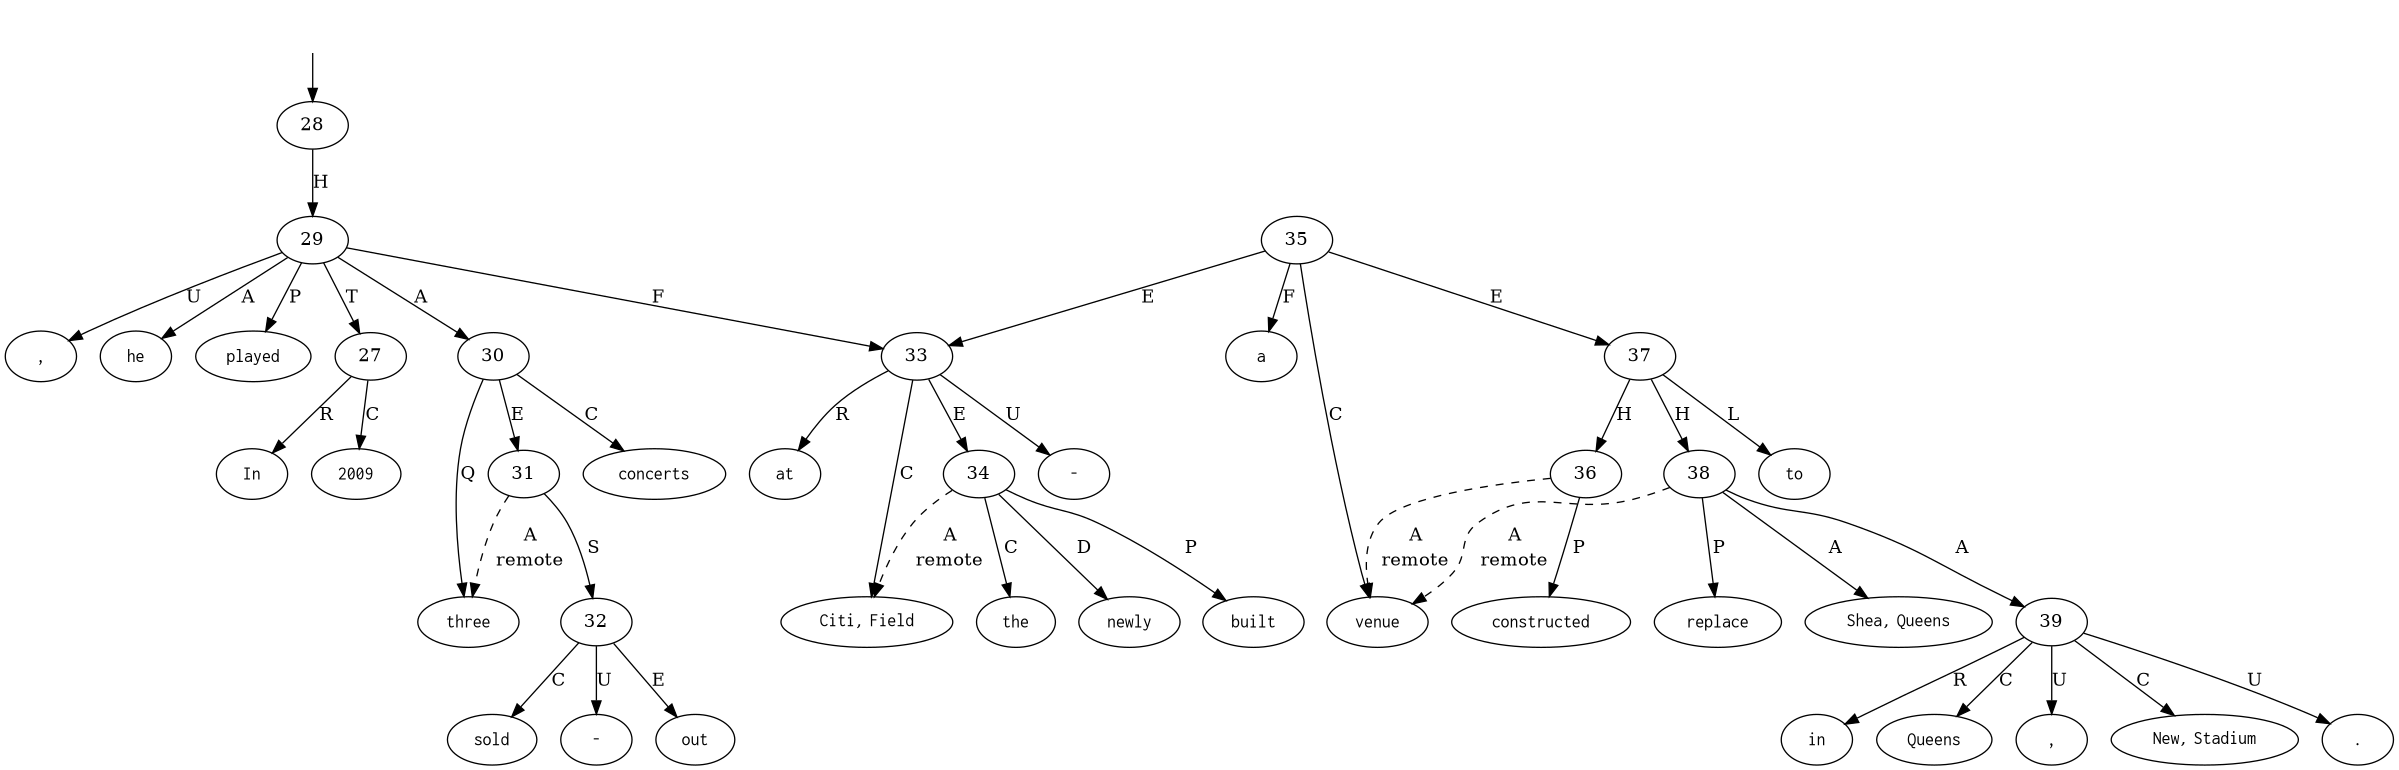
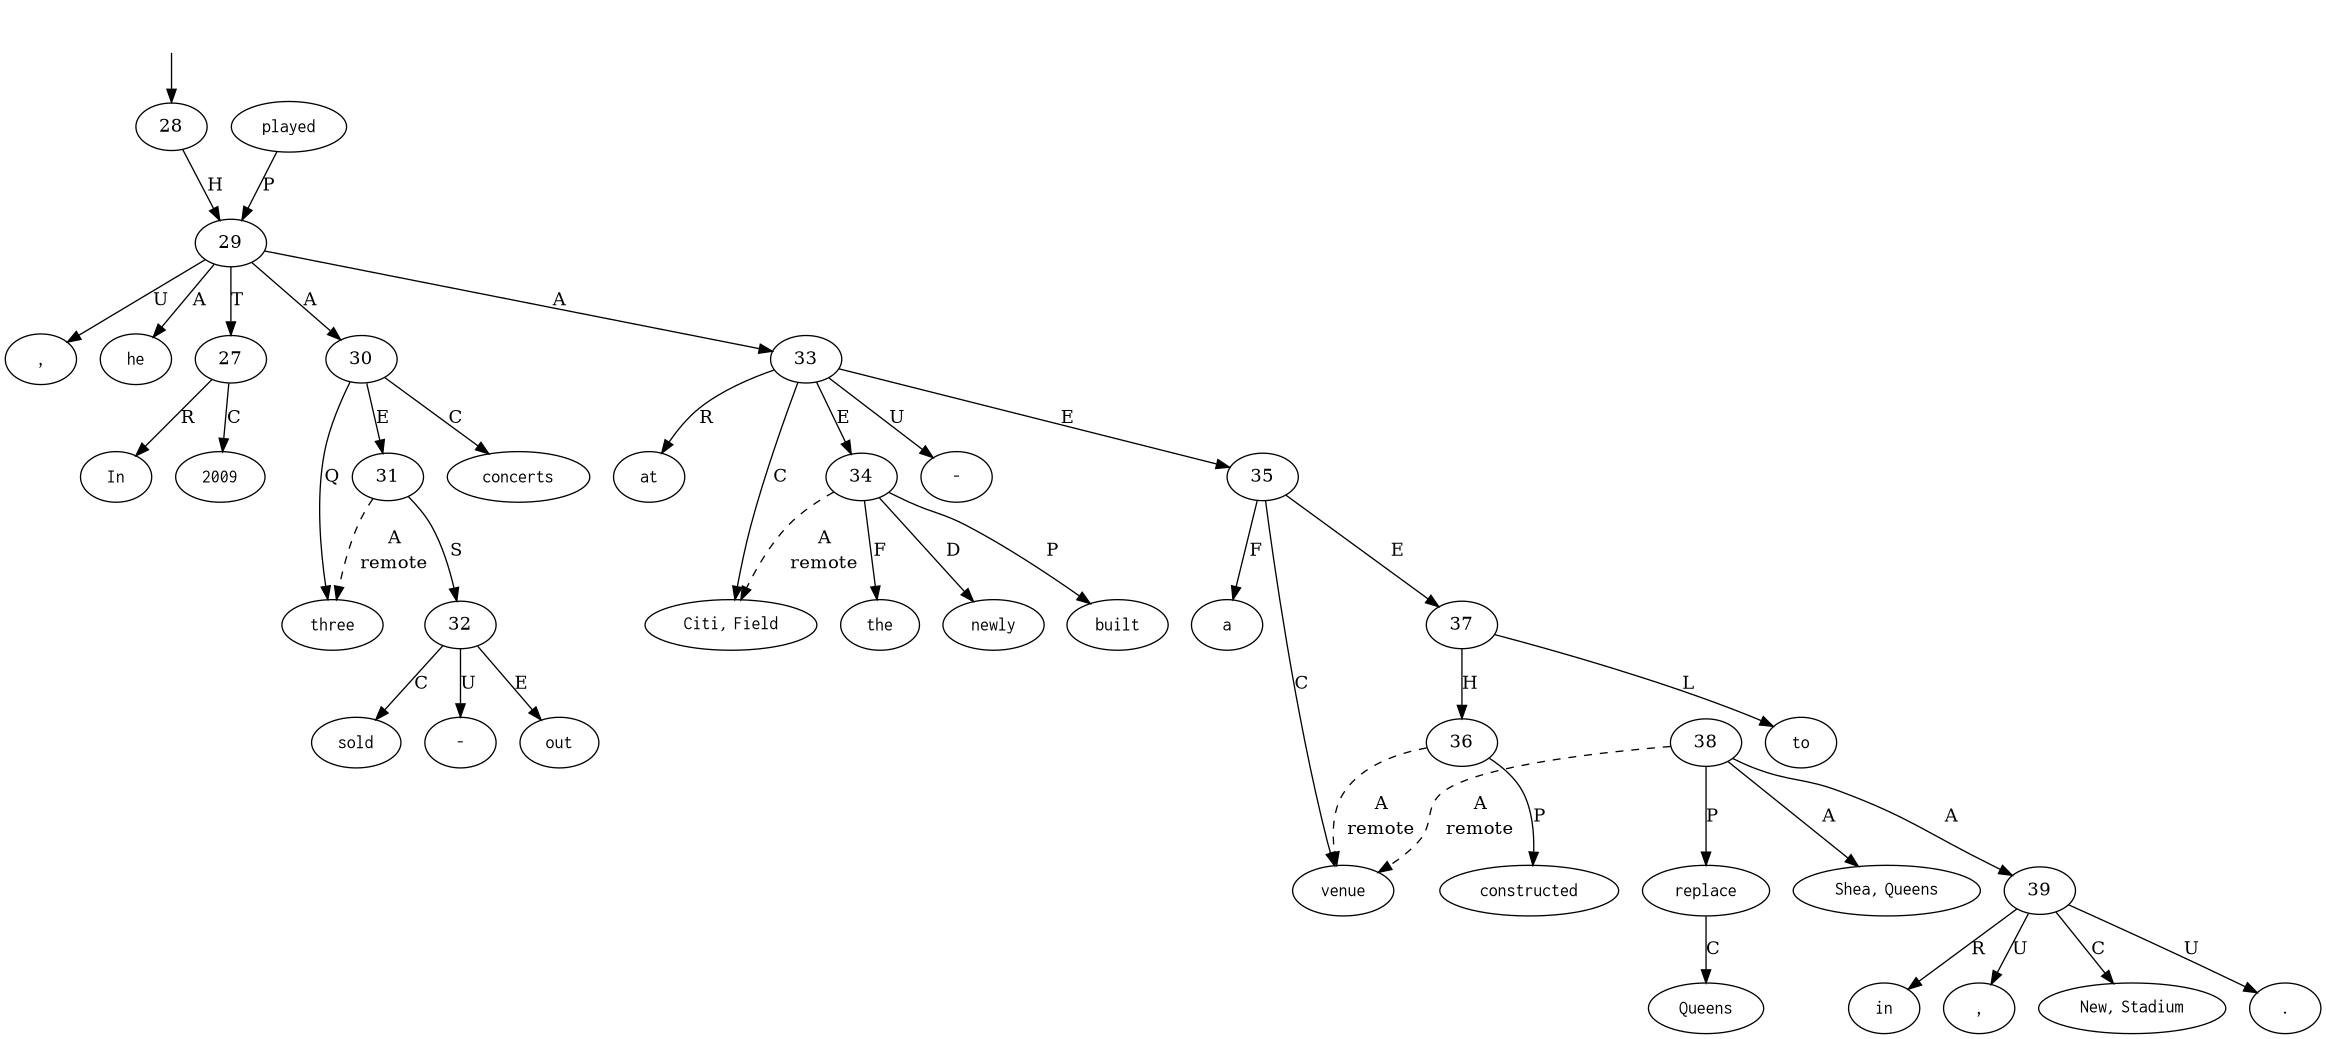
edge "29" -> "played": reversed
edge "35" -> "33": reversed
edge "29" -> "33": label "F" -> "A"
edge "37" -> "38": removed, label "H"
edge "34" -> "the": label "C" -> "F"
edge "39" -> "Queens": now "replace" -> "Queens"
